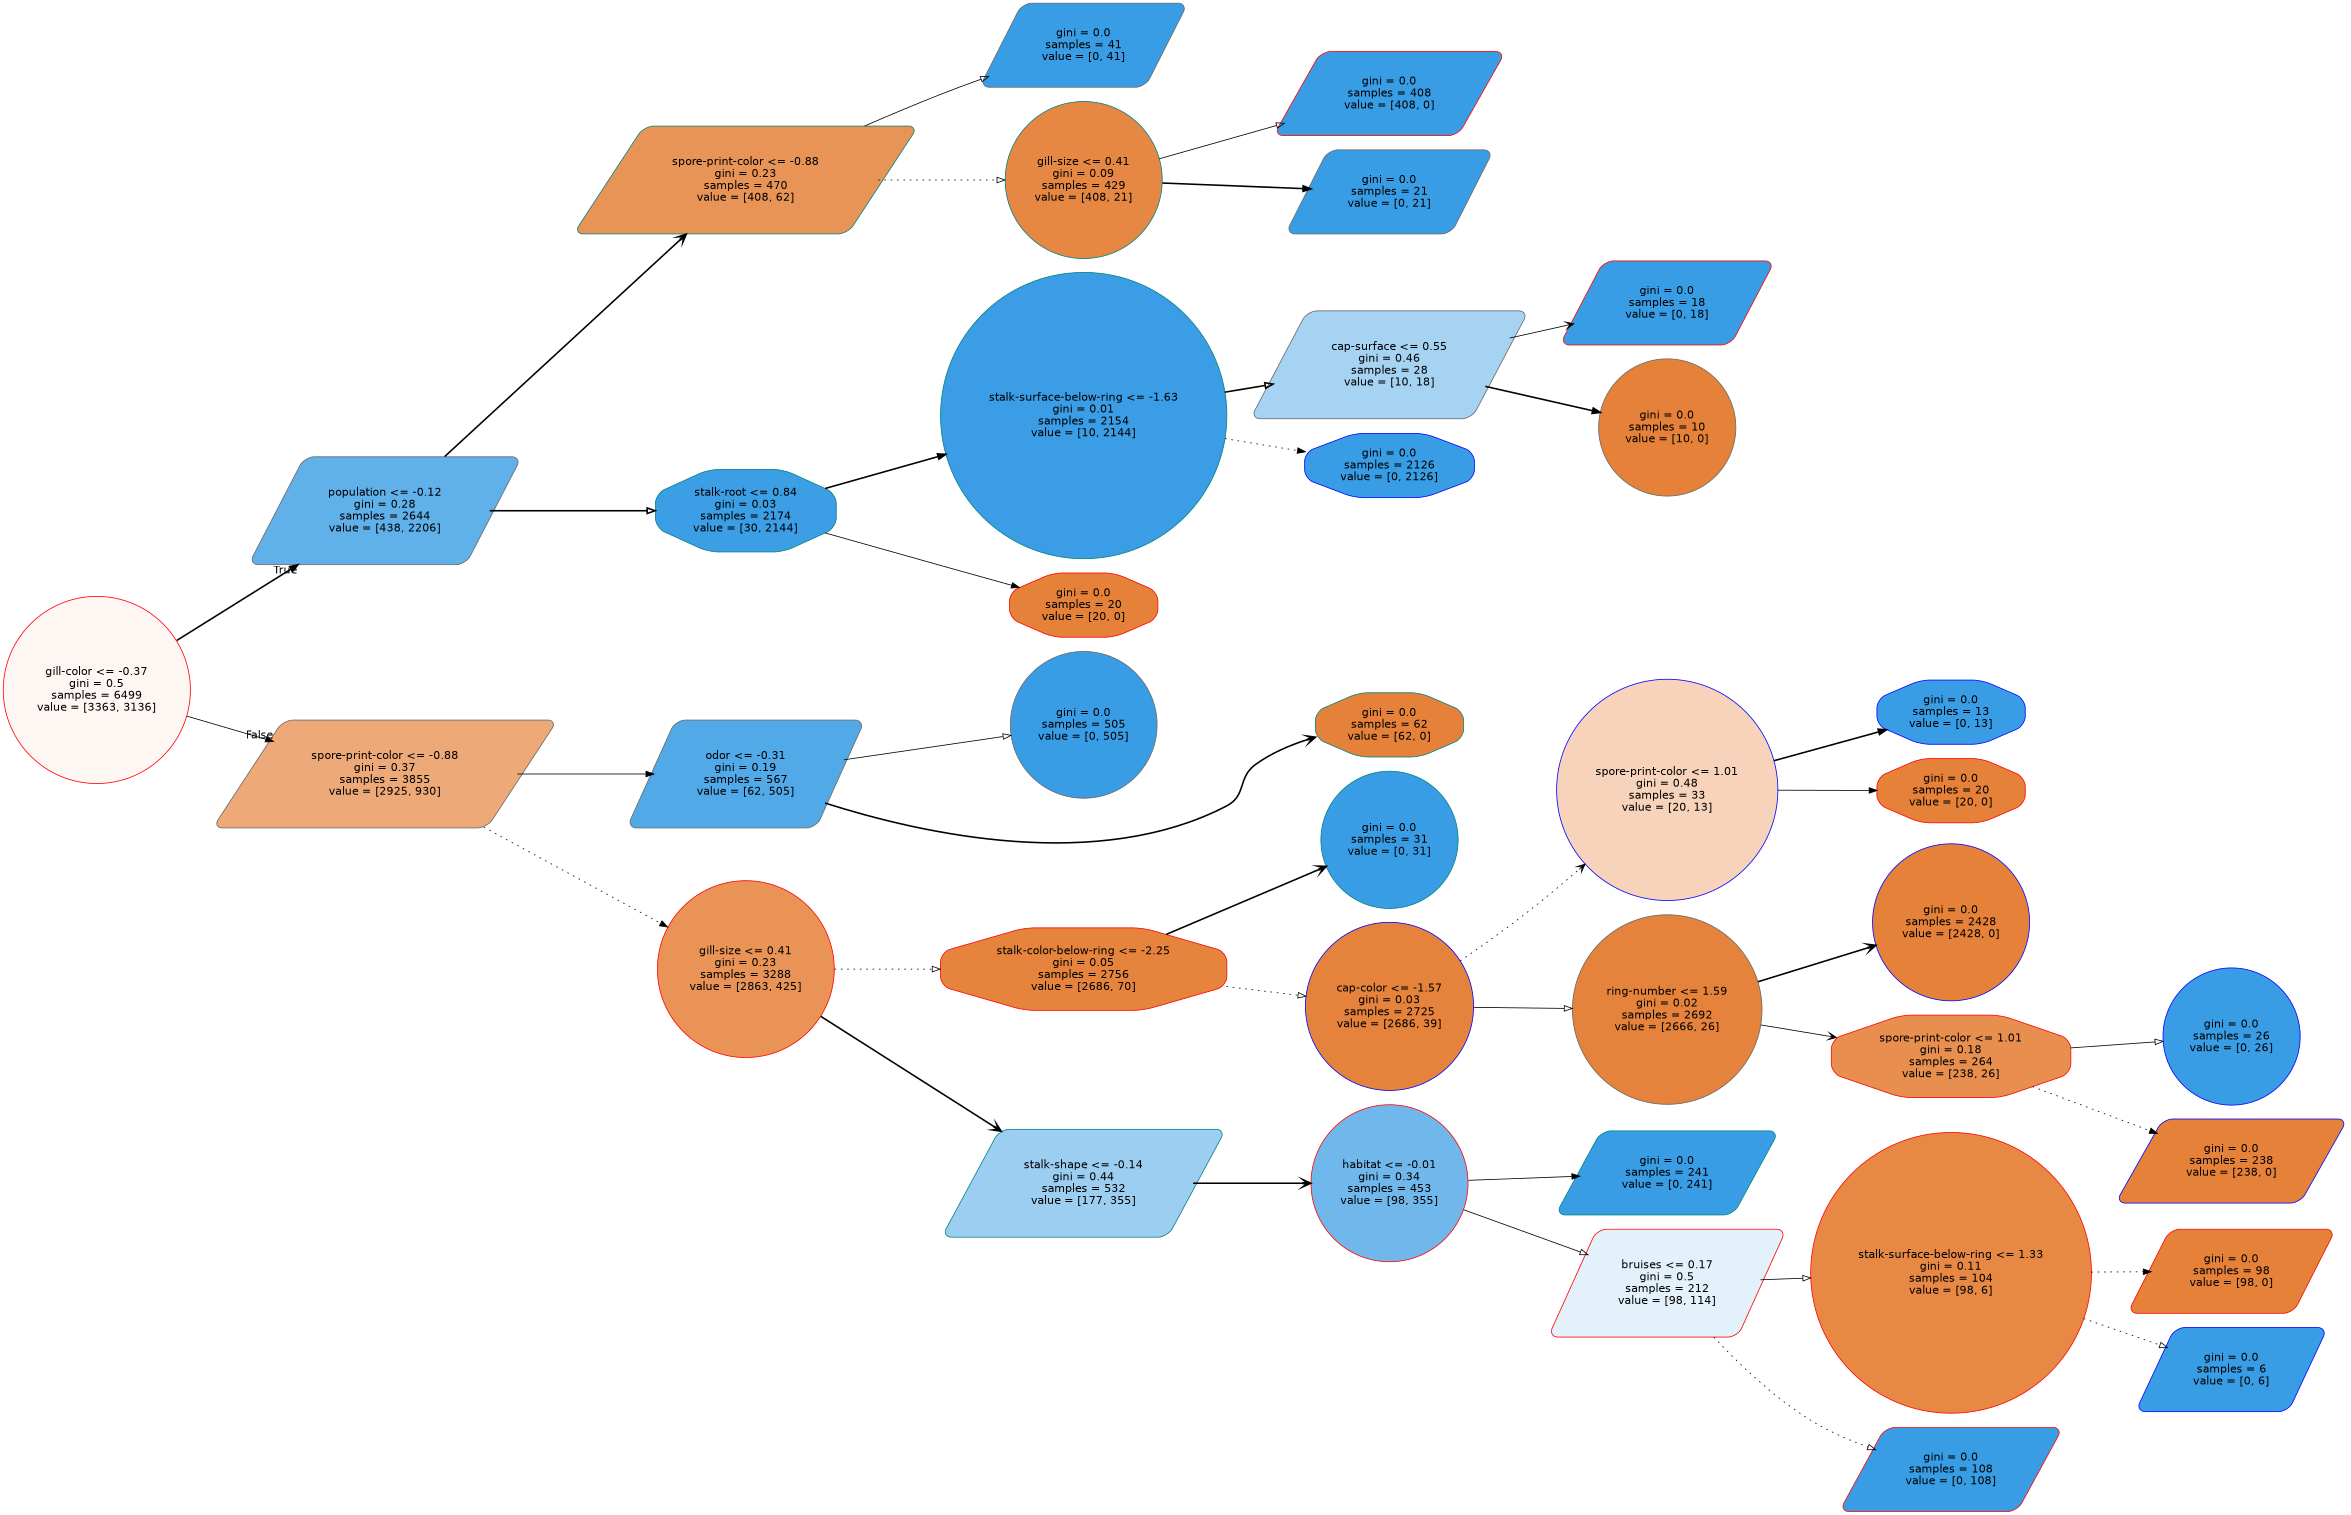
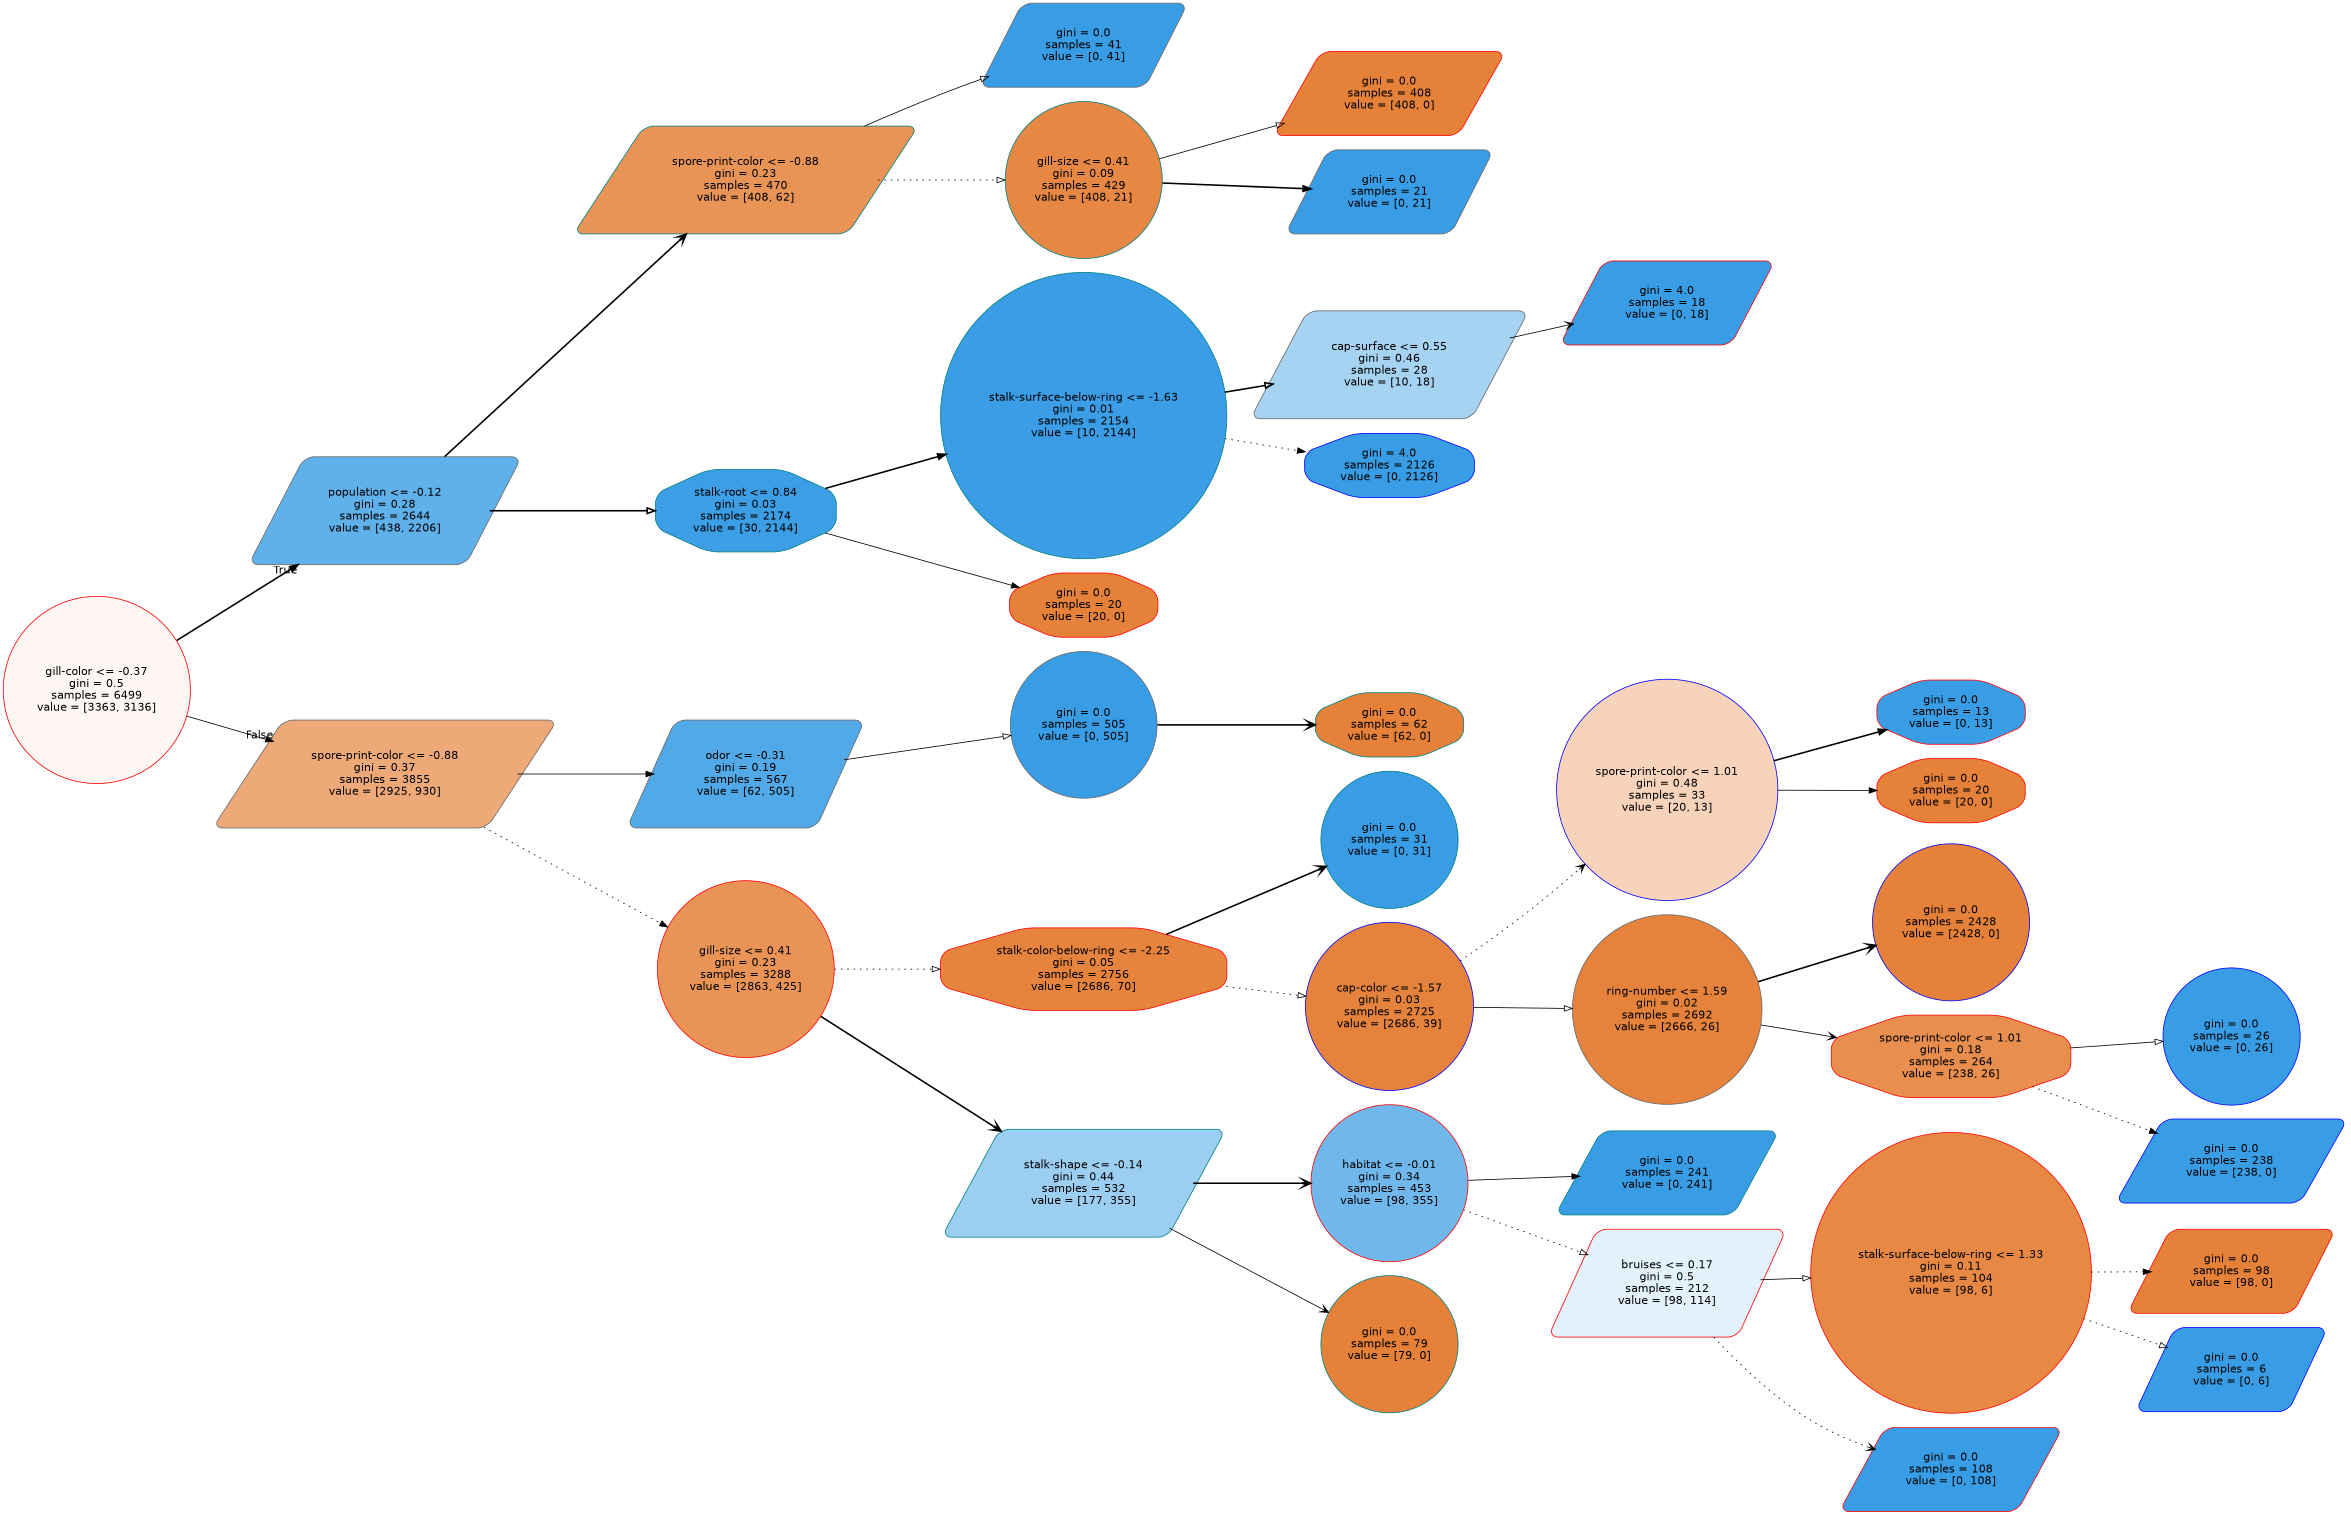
node "gini = 0.0 samples = 408 value = [408, 0]": fillcolor #399de5 -> #e58139
node "gini = 0.0 samples = 18 value = [0, 18]": label "gini = 0.0 samples = 18 value = [0, 18]" -> "gini = 4.0 samples = 18 value = [0, 18]"
node "gini = 0.0 samples = 10 value = [10, 0]": removed
node "gini = 0.0 samples = 2126 value = [0, 2126]": label "gini = 0.0 samples = 2126 value = [0, 2126]" -> "gini = 4.0 samples = 2126 value = [0, 2126]"
node "gini = 0.0 samples = 13 value = [0, 13]": color blue -> red
edge "odor <= -0.31 gini = 0.19 samples = 567 value = [62, 505]" -> "gini = 0.0 samples = 62 value = [62, 0]": now "gini = 0.0 samples = 505 value = [0, 505]" -> "gini = 0.0 samples = 62 value = [62, 0]"
node "gini = 0.0 samples = 238 value = [238, 0]": fillcolor #e58139 -> #399de5
edge "habitat <= -0.01 gini = 0.34 samples = 453 value = [98, 355]" -> "bruises <= 0.17 gini = 0.5 samples = 212 value = [98, 114]": style solid -> dotted
node "gini = 0.0 samples = 79 value = [79, 0]": added
edge "bruises <= 0.17 gini = 0.5 samples = 212 value = [98, 114]" -> "gini = 0.0 samples = 108 value = [0, 108]": arrowhead onormal -> vee
